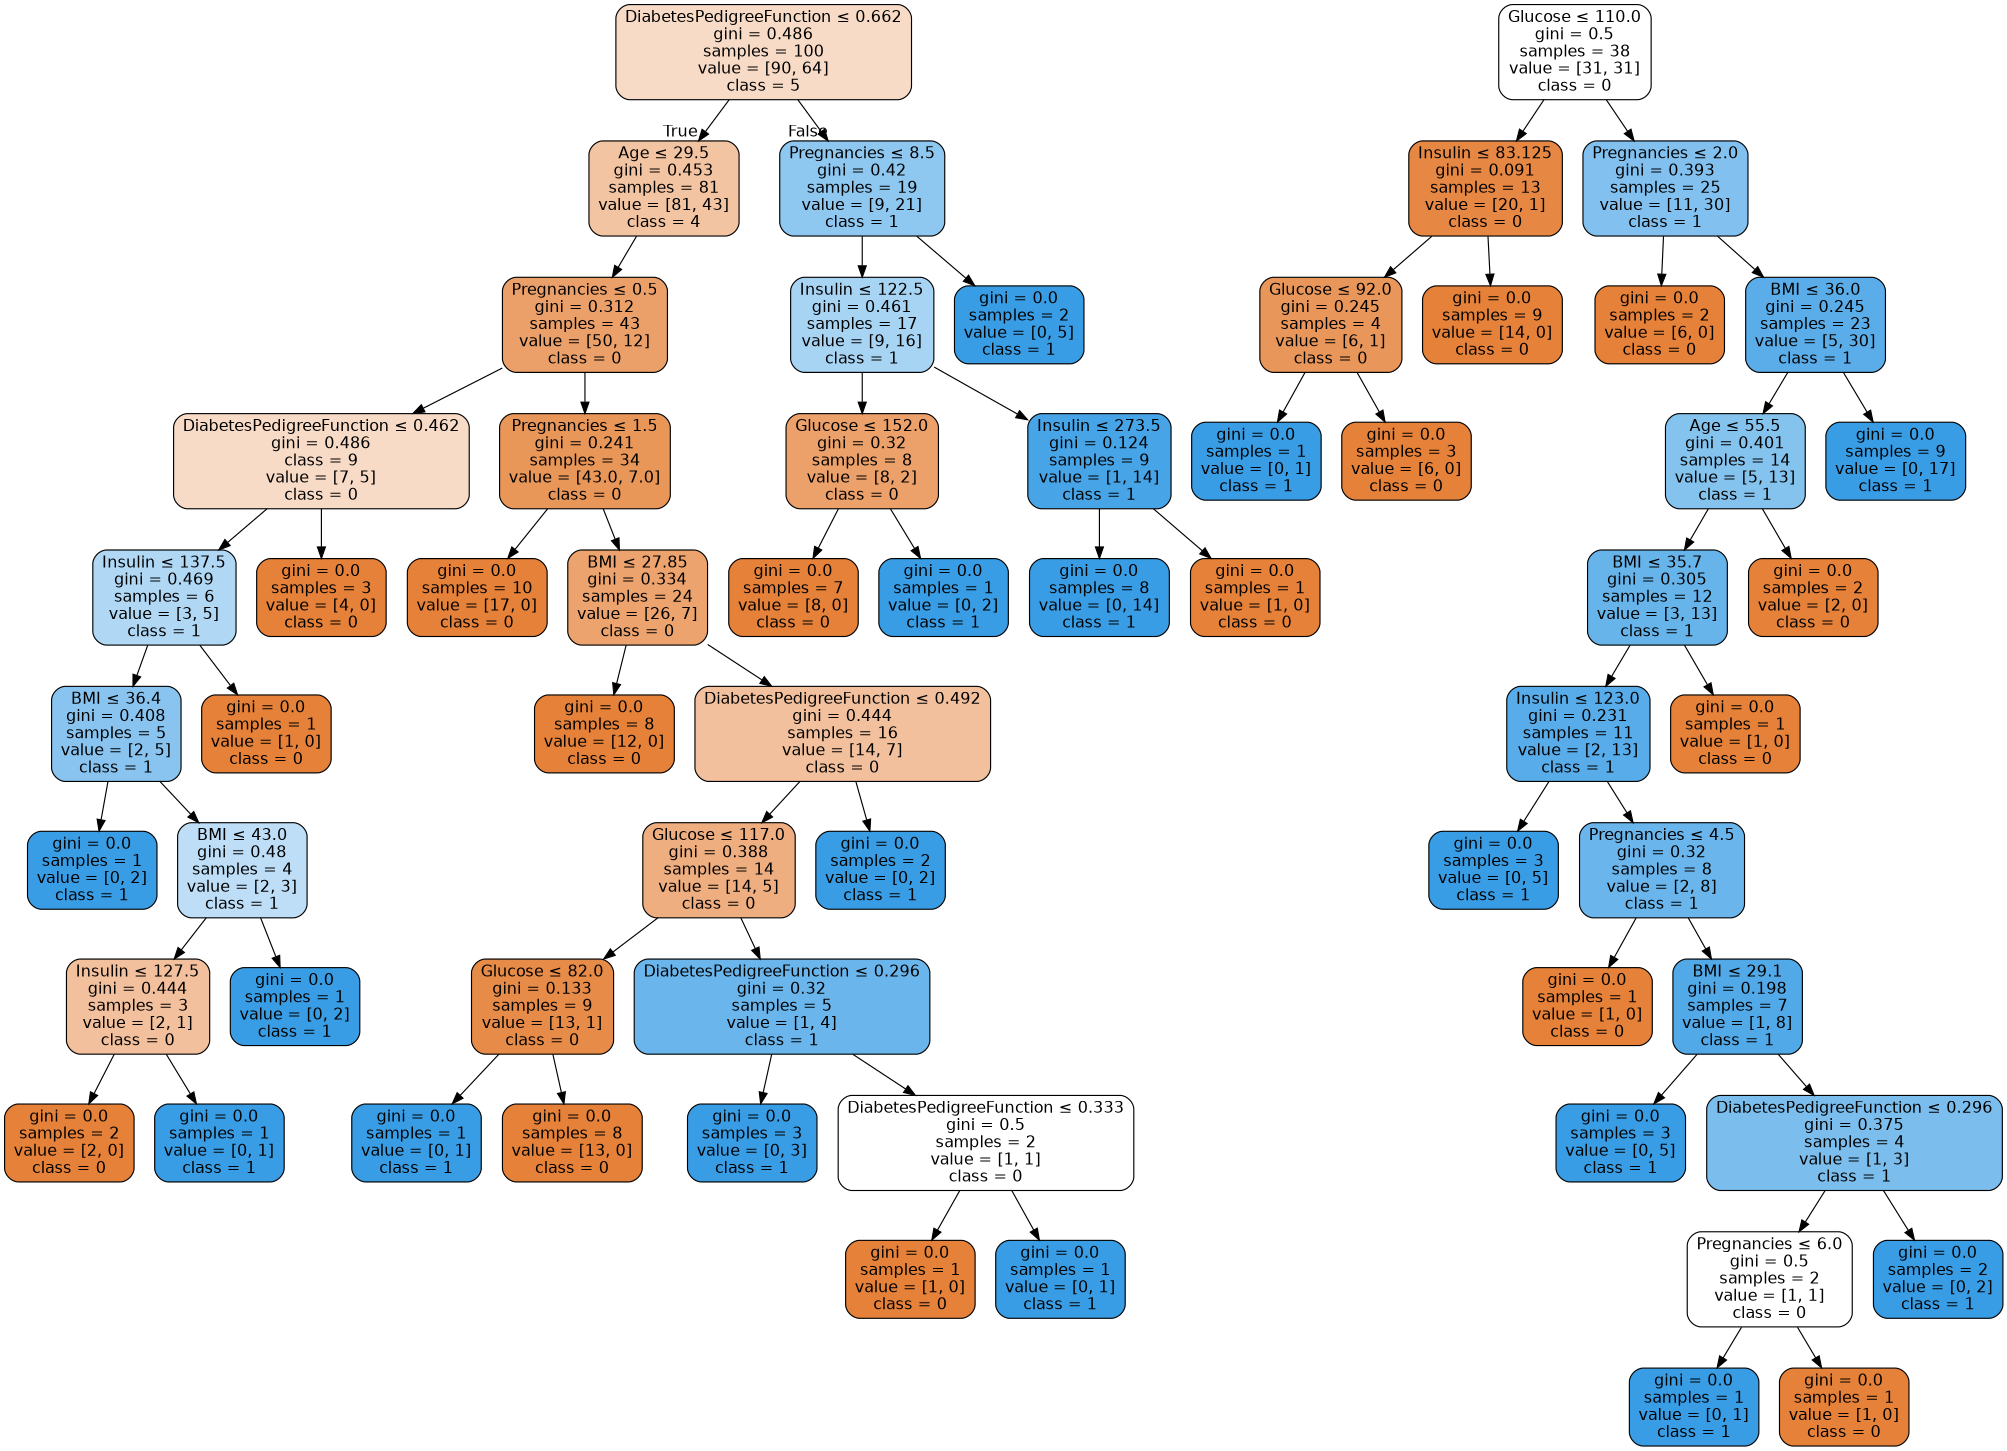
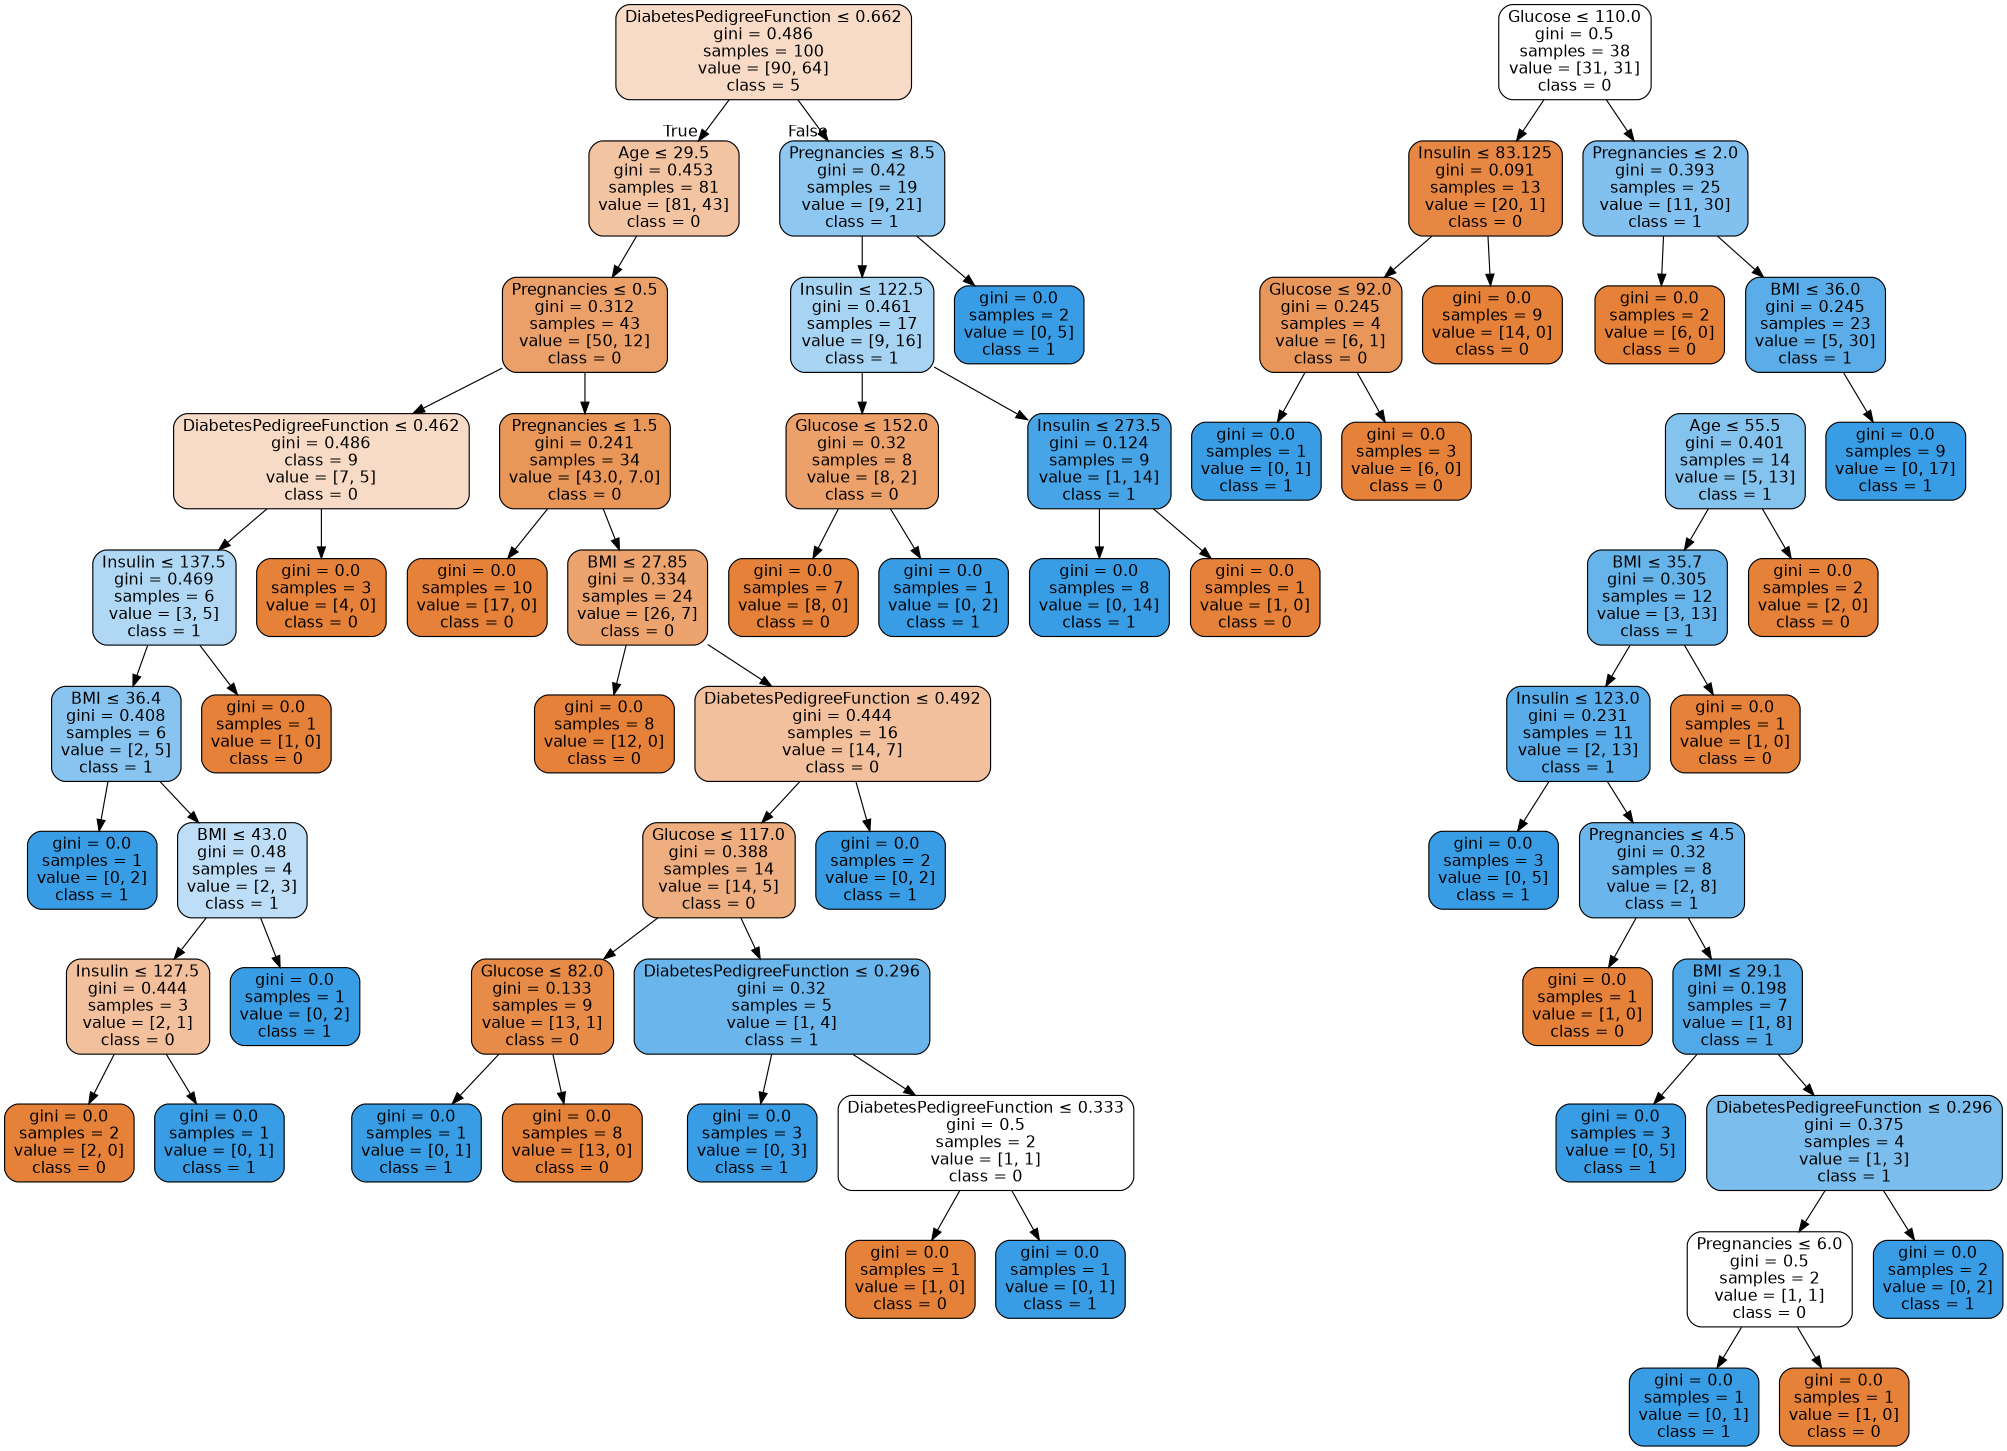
node "Age ≤ 29.5": text "class = 4" -> "class = 0"
edge "BMI ≤ 36.0" -> "Age ≤ 55.5": removed
node "BMI ≤ 36.4": text "samples = 5" -> "samples = 6"
